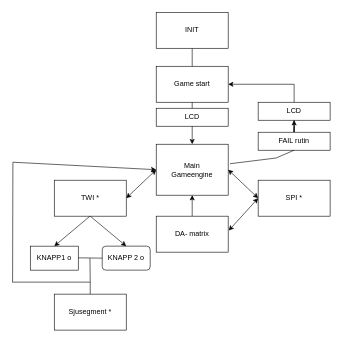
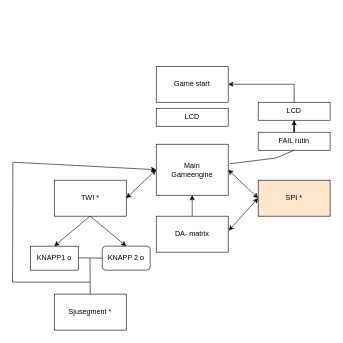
node "INIT": removed
edge "INIT" -> "Main Gameengine": removed
node "SPI *": fillcolor #ffffff -> #ffe6cc
